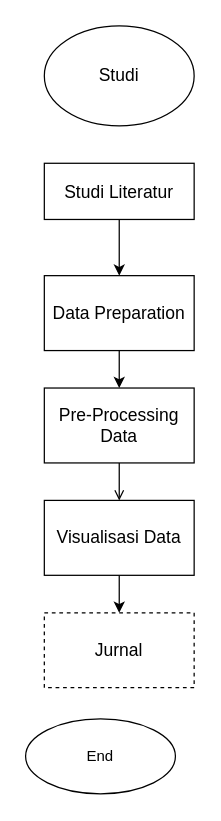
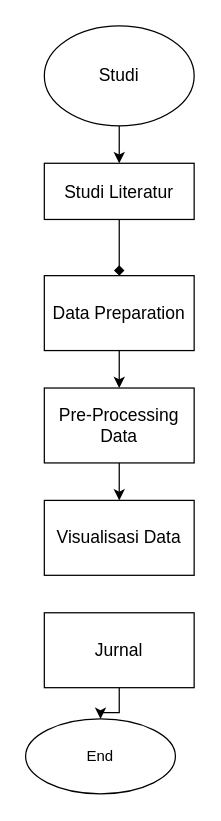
edge "Studi" -> "Studi Literatur": added
edge "Studi Literatur" -> "Data Preparation": arrowhead classic -> diamond
edge "Pre-Processing Data" -> "Visualisasi Data": arrowhead open -> classic
edge "Visualisasi Data" -> "Jurnal": removed
node "Jurnal": style dashed -> solid
edge "Jurnal" -> "End": added
